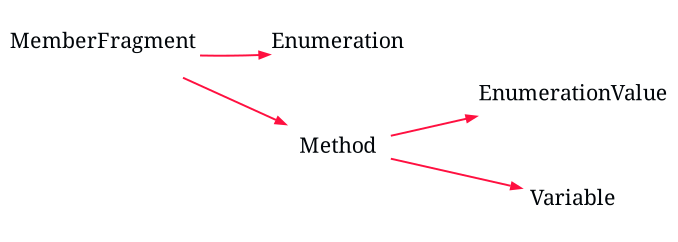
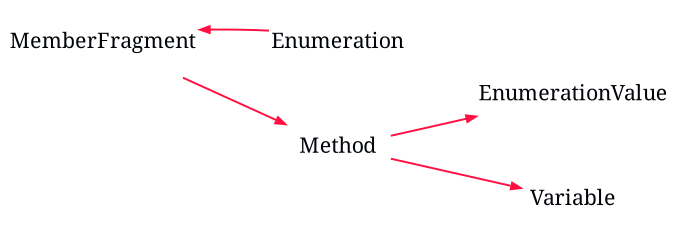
edge "MemberFragment" -> "Enumeration": reversed
